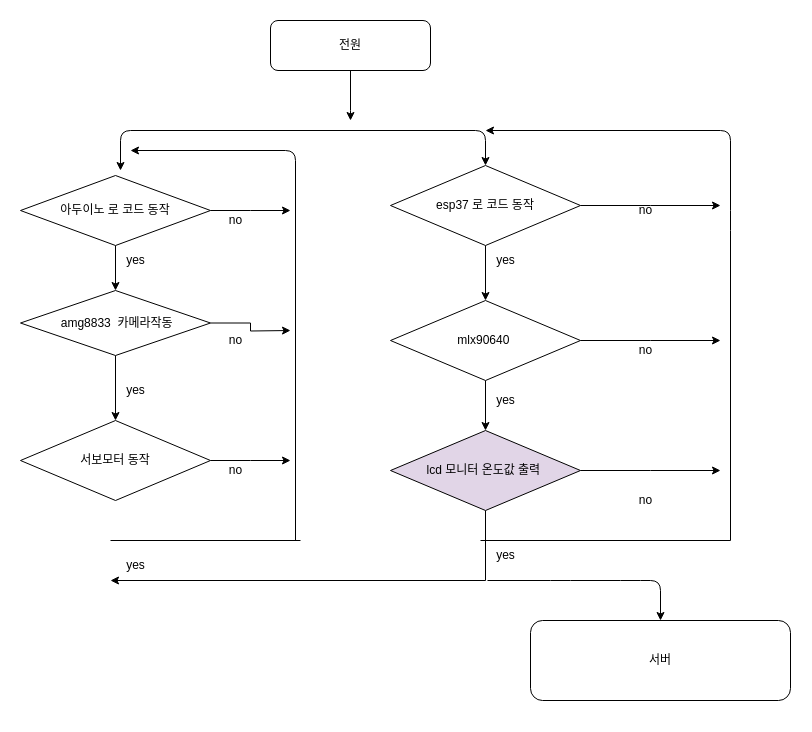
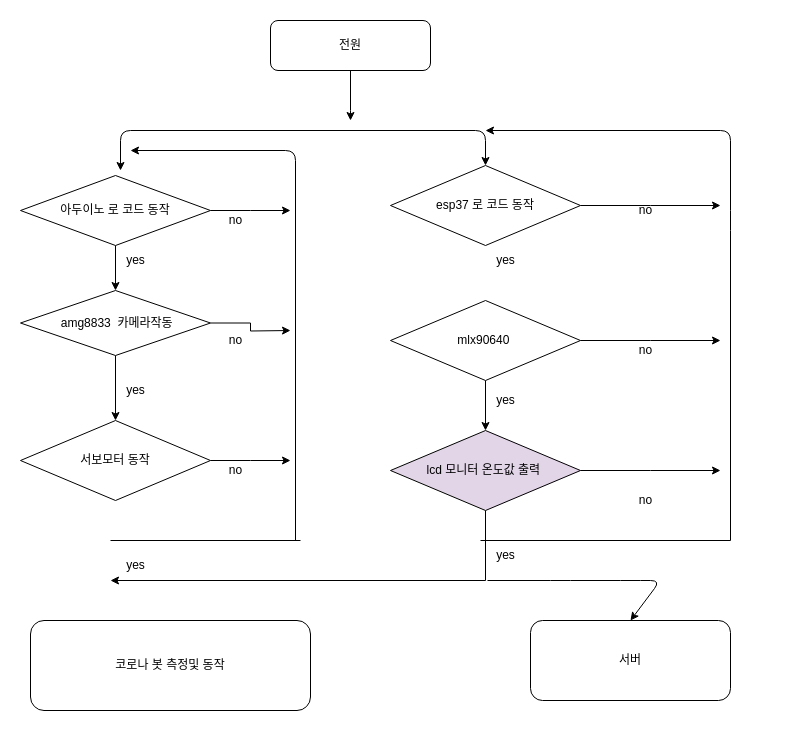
edge "esp37 로 코드 동작" -> "mlx90640": removed
node "서버": size 260x80 -> 200x80
node "코로나 봇 측정및 동작": added
